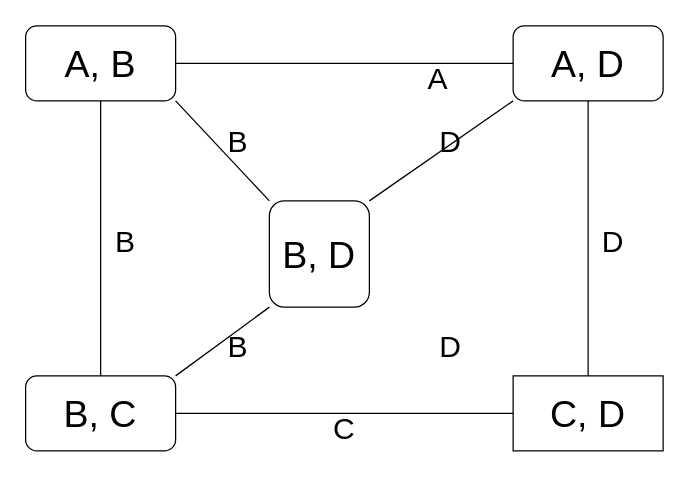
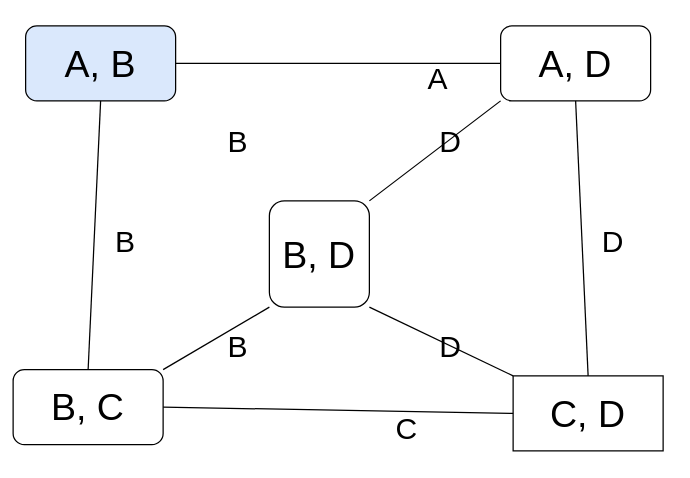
node "A, B": fillcolor #ffffff -> #dae8fc
node "A, D": moved (588, 63) -> (576, 63)
edge "A, B" -- "B, D": removed
edge "B, D" -- "C, D": added
node "B, C": moved (101, 413) -> (88, 407)
node "C": moved (344, 426) -> (407, 426)
